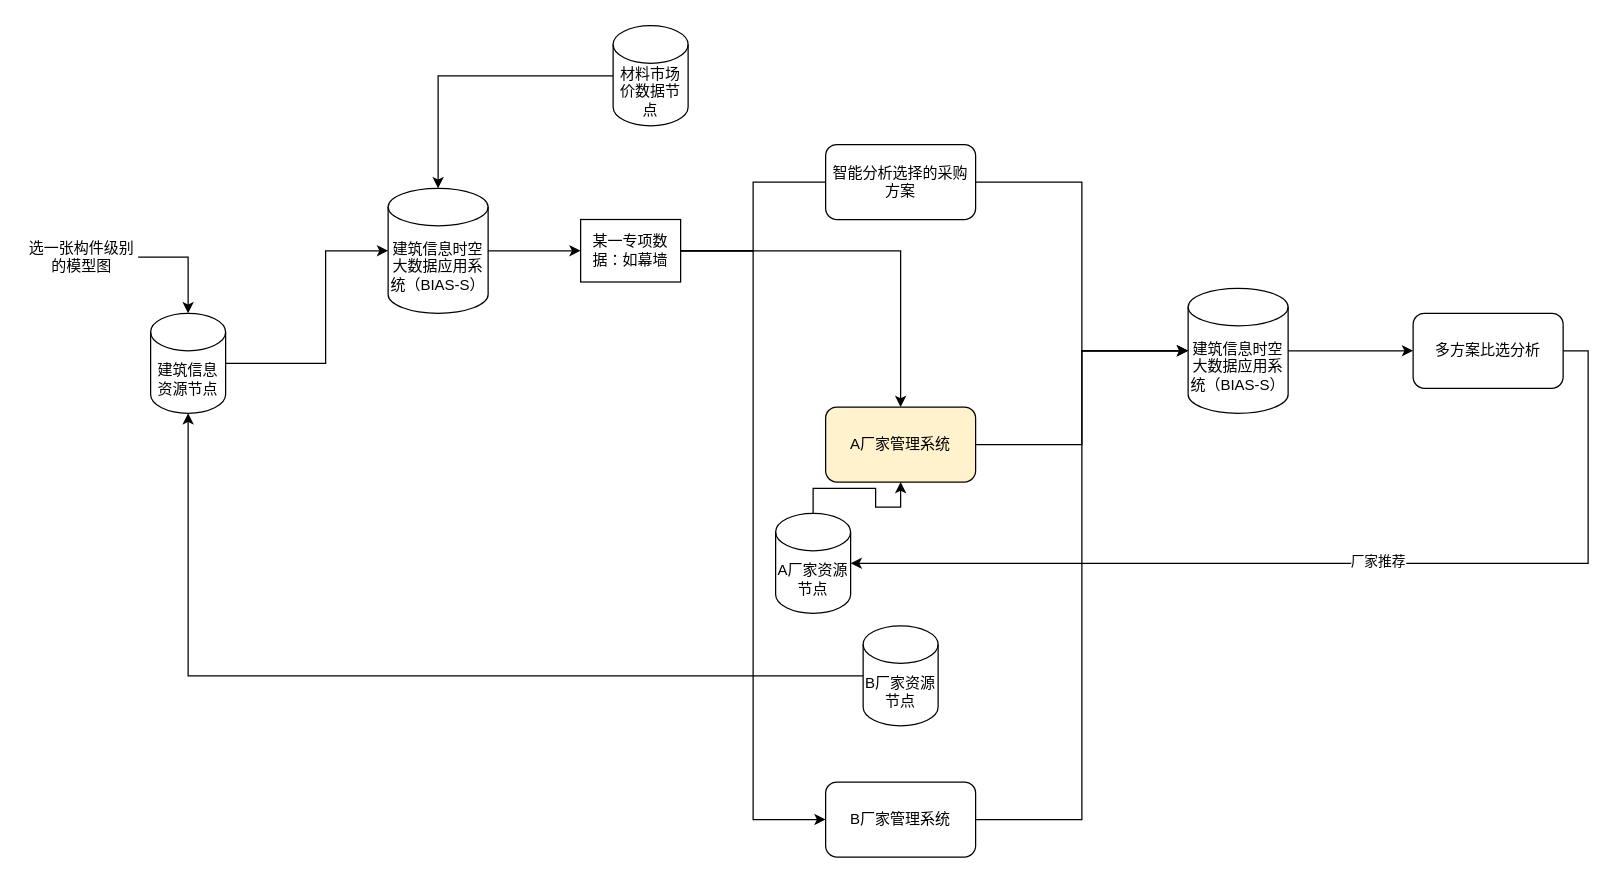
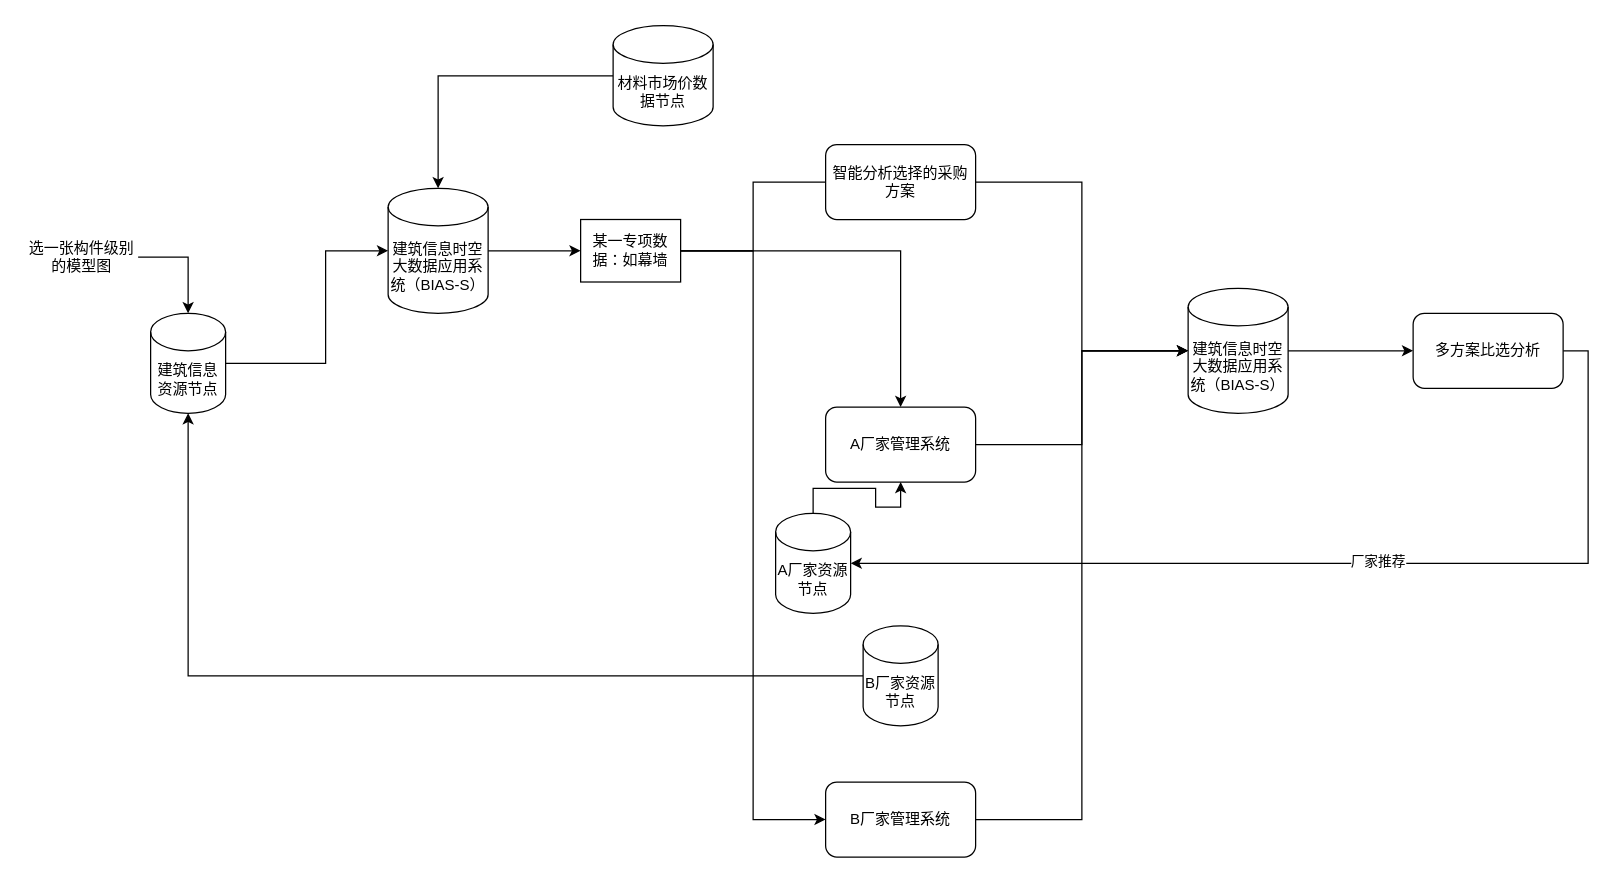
node "材料市场价数据节点": size 75x100 -> 100x100
node "A厂家管理系统": fillcolor #fff2cc -> #ffffff
